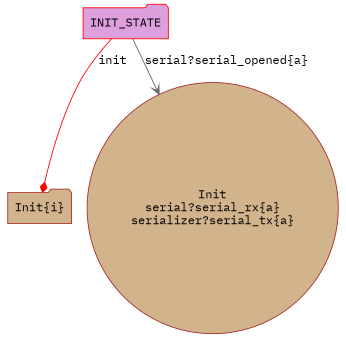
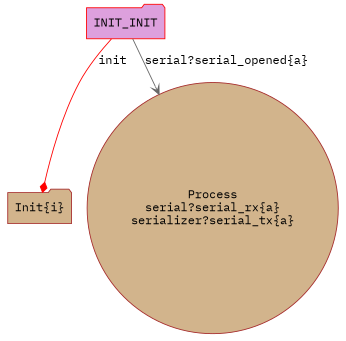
node "INIT_STATE": label "INIT_STATE" -> "INIT_INIT"
node "Init serial?serial_rx{a} serializer?serial_tx{a}": label "Init serial?serial_rx{a} serializer?serial_tx{a}" -> "Process serial?serial_rx{a} serializer?serial_tx{a}"
